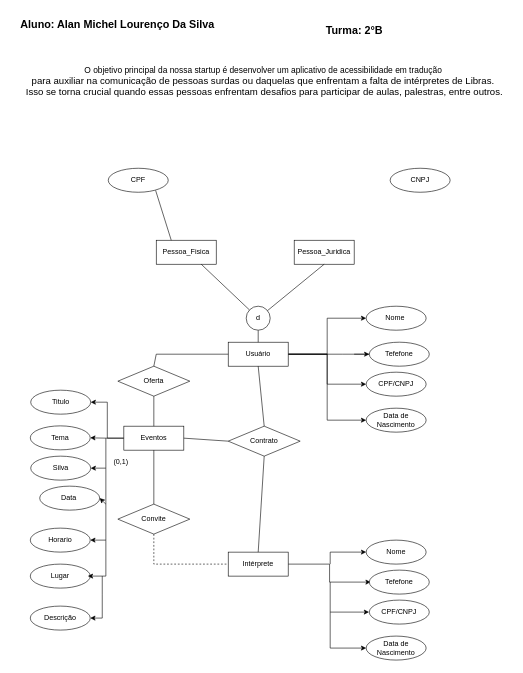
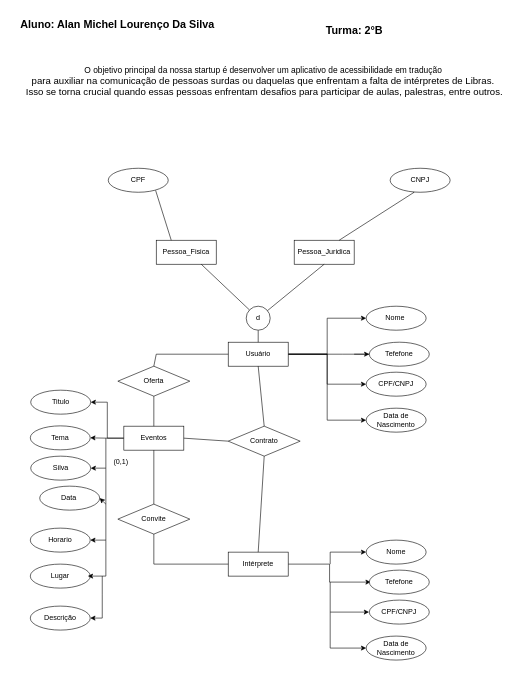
edge "CNPJ" -- "Pessoa_Juridica": added
edge "Convite" -- "Intérprete": style dashed -> solid
